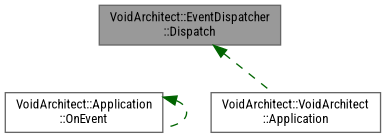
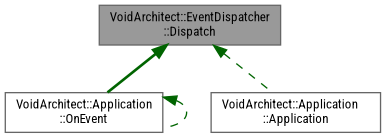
edge "VoidArchitect::Application ::OnEvent" -> "VoidArchitect::EventDispatcher ::Dispatch": added
node "VoidArchitect::VoidArchitect ::Application": label "VoidArchitect::VoidArchitect ::Application" -> "VoidArchitect::Application ::Application"
